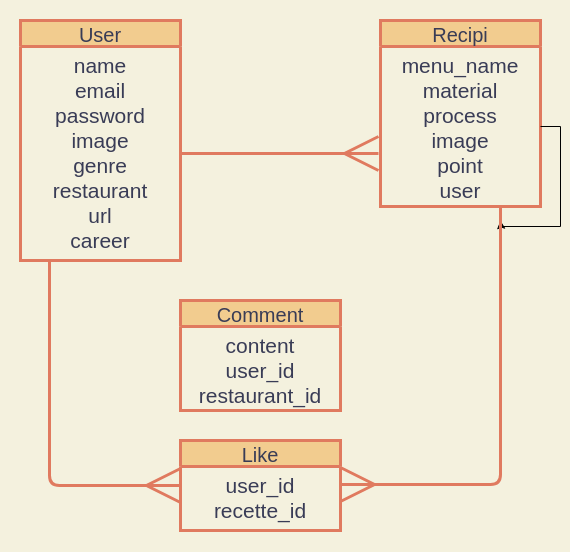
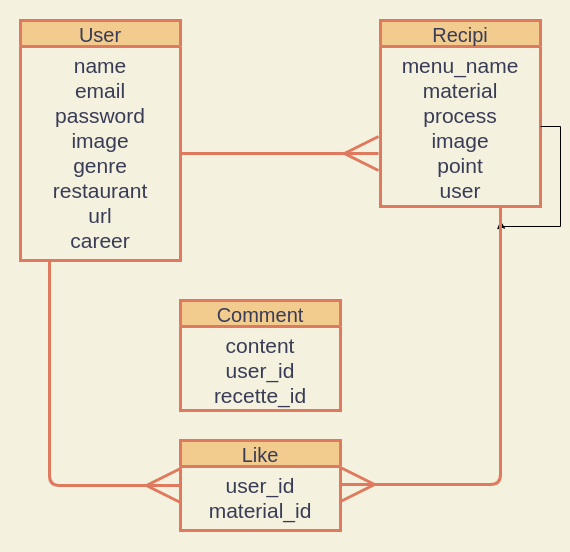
node "content user_id restaurant_id": label "content user_id restaurant_id" -> "content user_id recette_id"
node "user_id recette_id": label "user_id recette_id" -> "user_id material_id"
